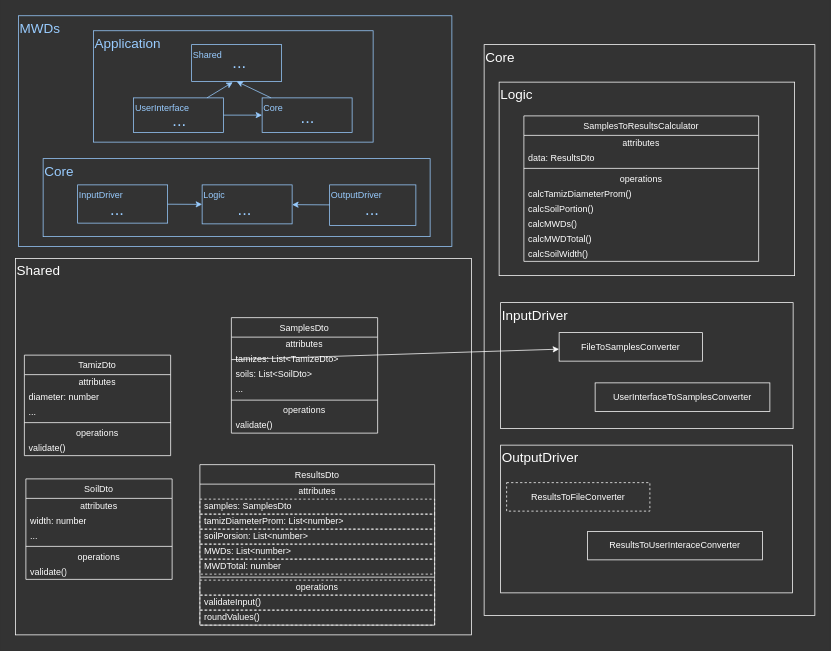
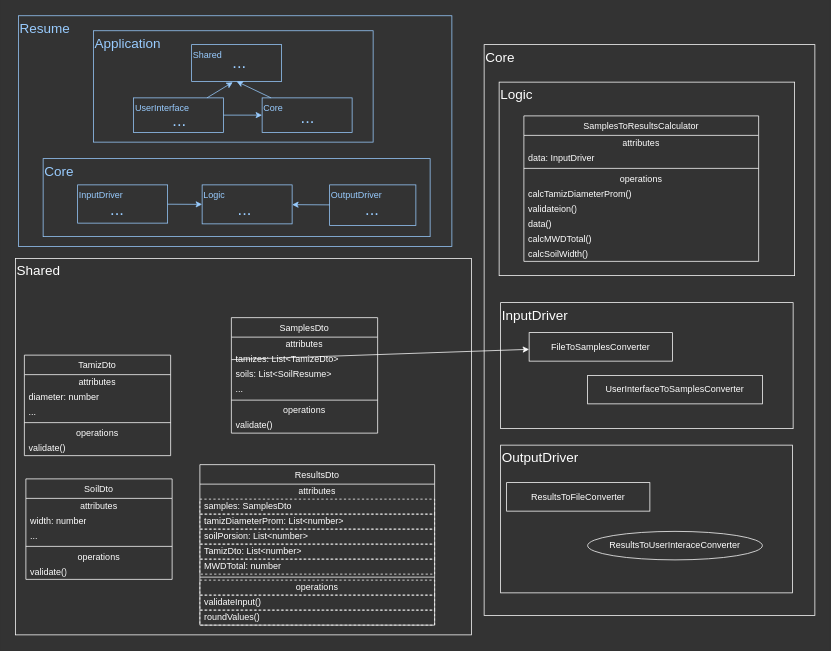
node "MWDs": label "MWDs" -> "Resume"
node "data: ResultsDto": label "data: ResultsDto" -> "data: InputDriver"
node "calcSoilPortion()": label "calcSoilPortion()" -> "validateion()"
node "calcMWDs()": label "calcMWDs()" -> "data()"
node "FileToSamplesConverter": moved (631, 347) -> (601, 347)
node "soils: List<SoilDto>": label "soils: List<SoilDto>" -> "soils: List<SoilResume>"
node "UserInterfaceToSamplesConverter": moved (683, 397) -> (675, 390)
node "ResultsToFileConverter": style dashed -> solid
node "ResultsToUserInteraceConverter": shape rectangle -> ellipse
node "MWDs: List<number>": label "MWDs: List<number>" -> "TamizDto: List<number>"
